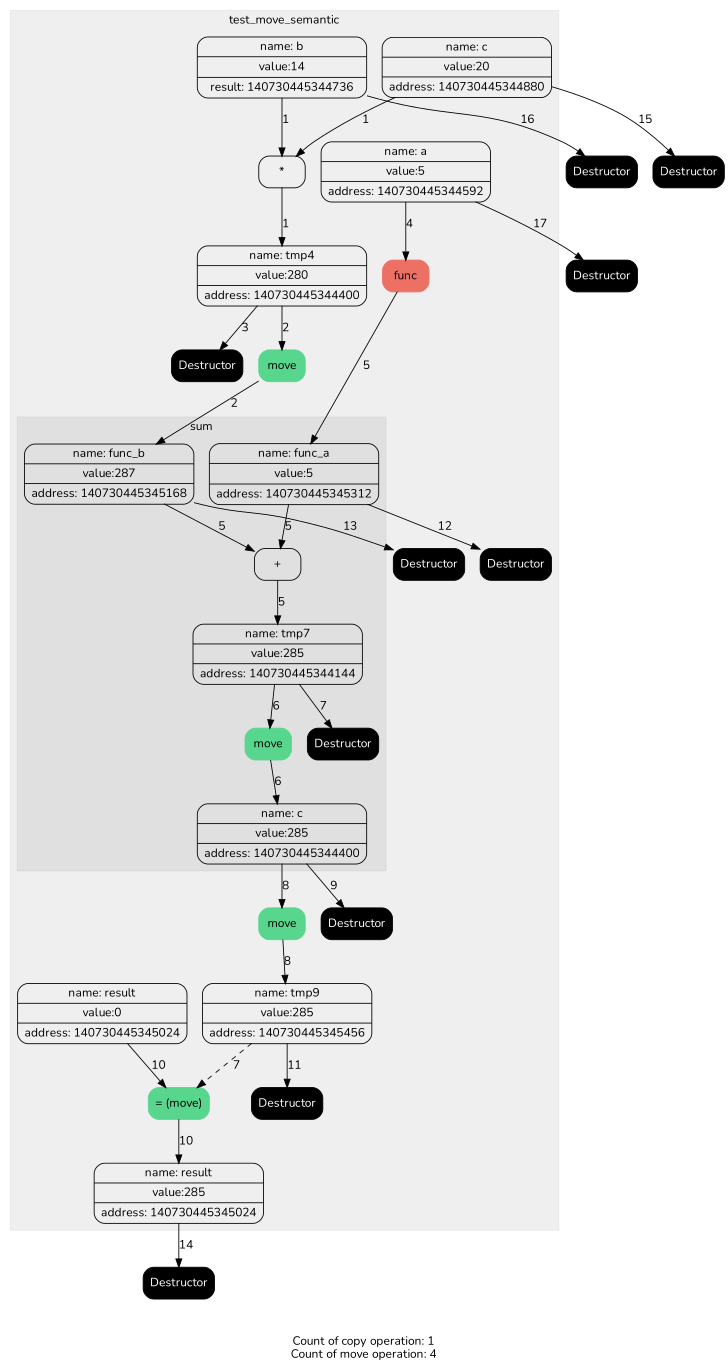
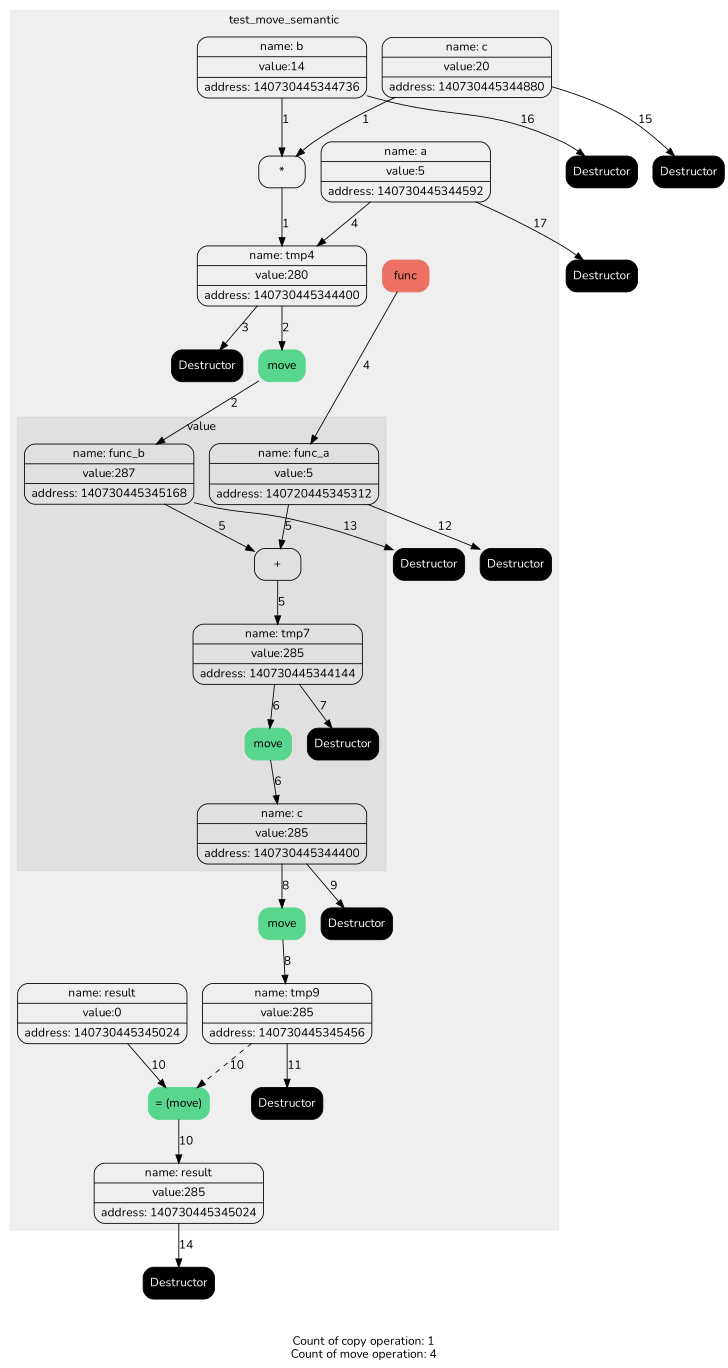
node "name: b": text "result: 140730445344736" -> "address: 140730445344736"
edge "name: a" -> "func": now "name: a" -> "name: tmp4"
edge "func" -> "name: func_a": label "5" -> "4"
cluster "sum": label "sum" -> "value"
node "name: func_a": text "address: 140730445345312" -> "address: 140720445345312"
edge "name: tmp9" -> "= (move)": label "7" -> "10"
